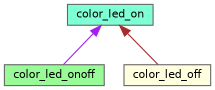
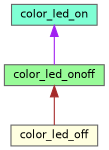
edge "color_led_off" -> "color_led_on": now "color_led_off" -> "color_led_onoff"
